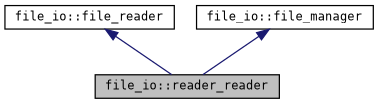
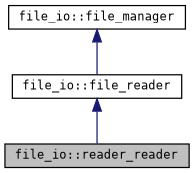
edge "file_io::reader_reader" -> "file_io::file_manager": now "file_io::file_reader" -> "file_io::file_manager"
